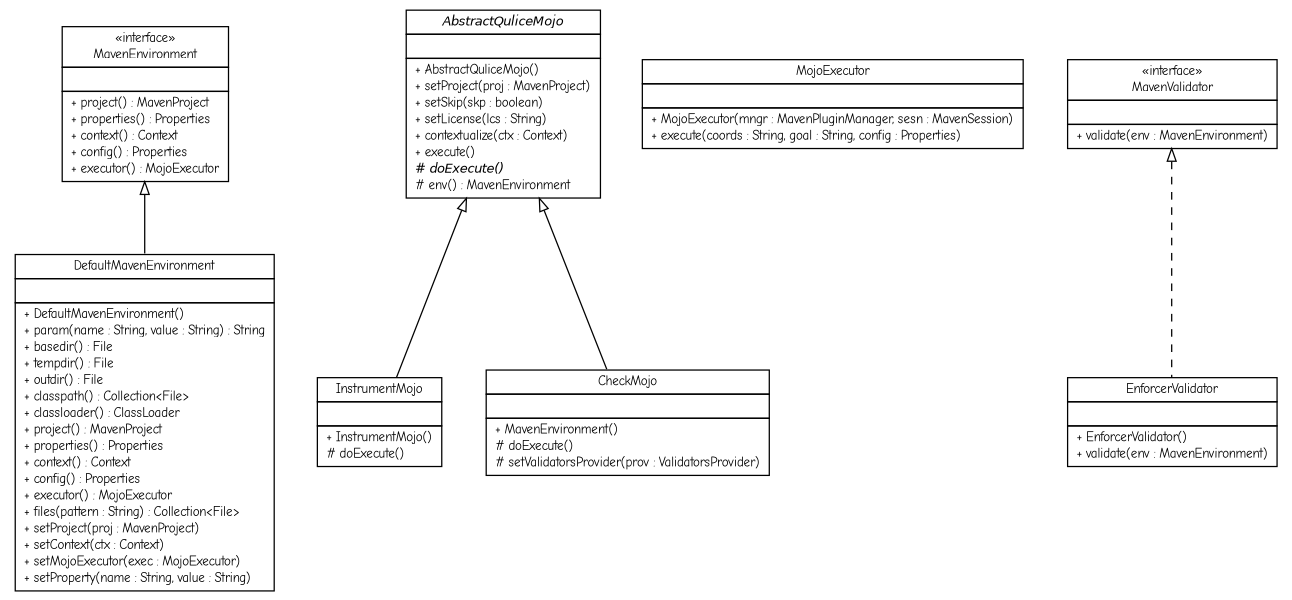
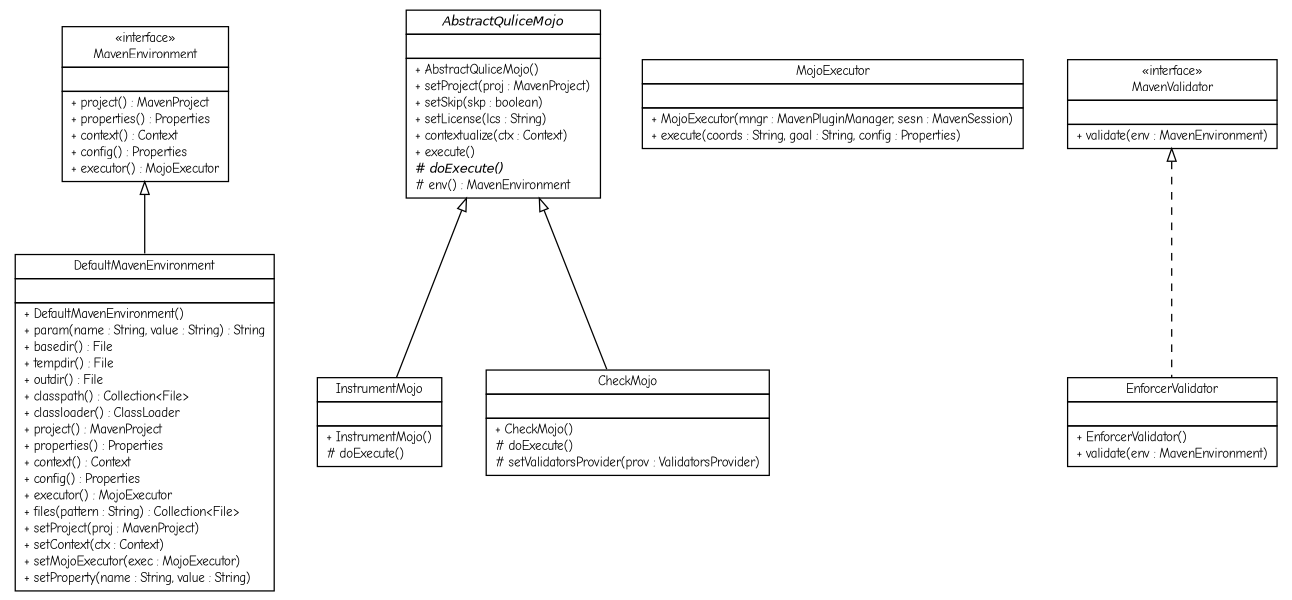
node "CheckMojo": text "+ MavenEnvironment()" -> "+ CheckMojo()"
